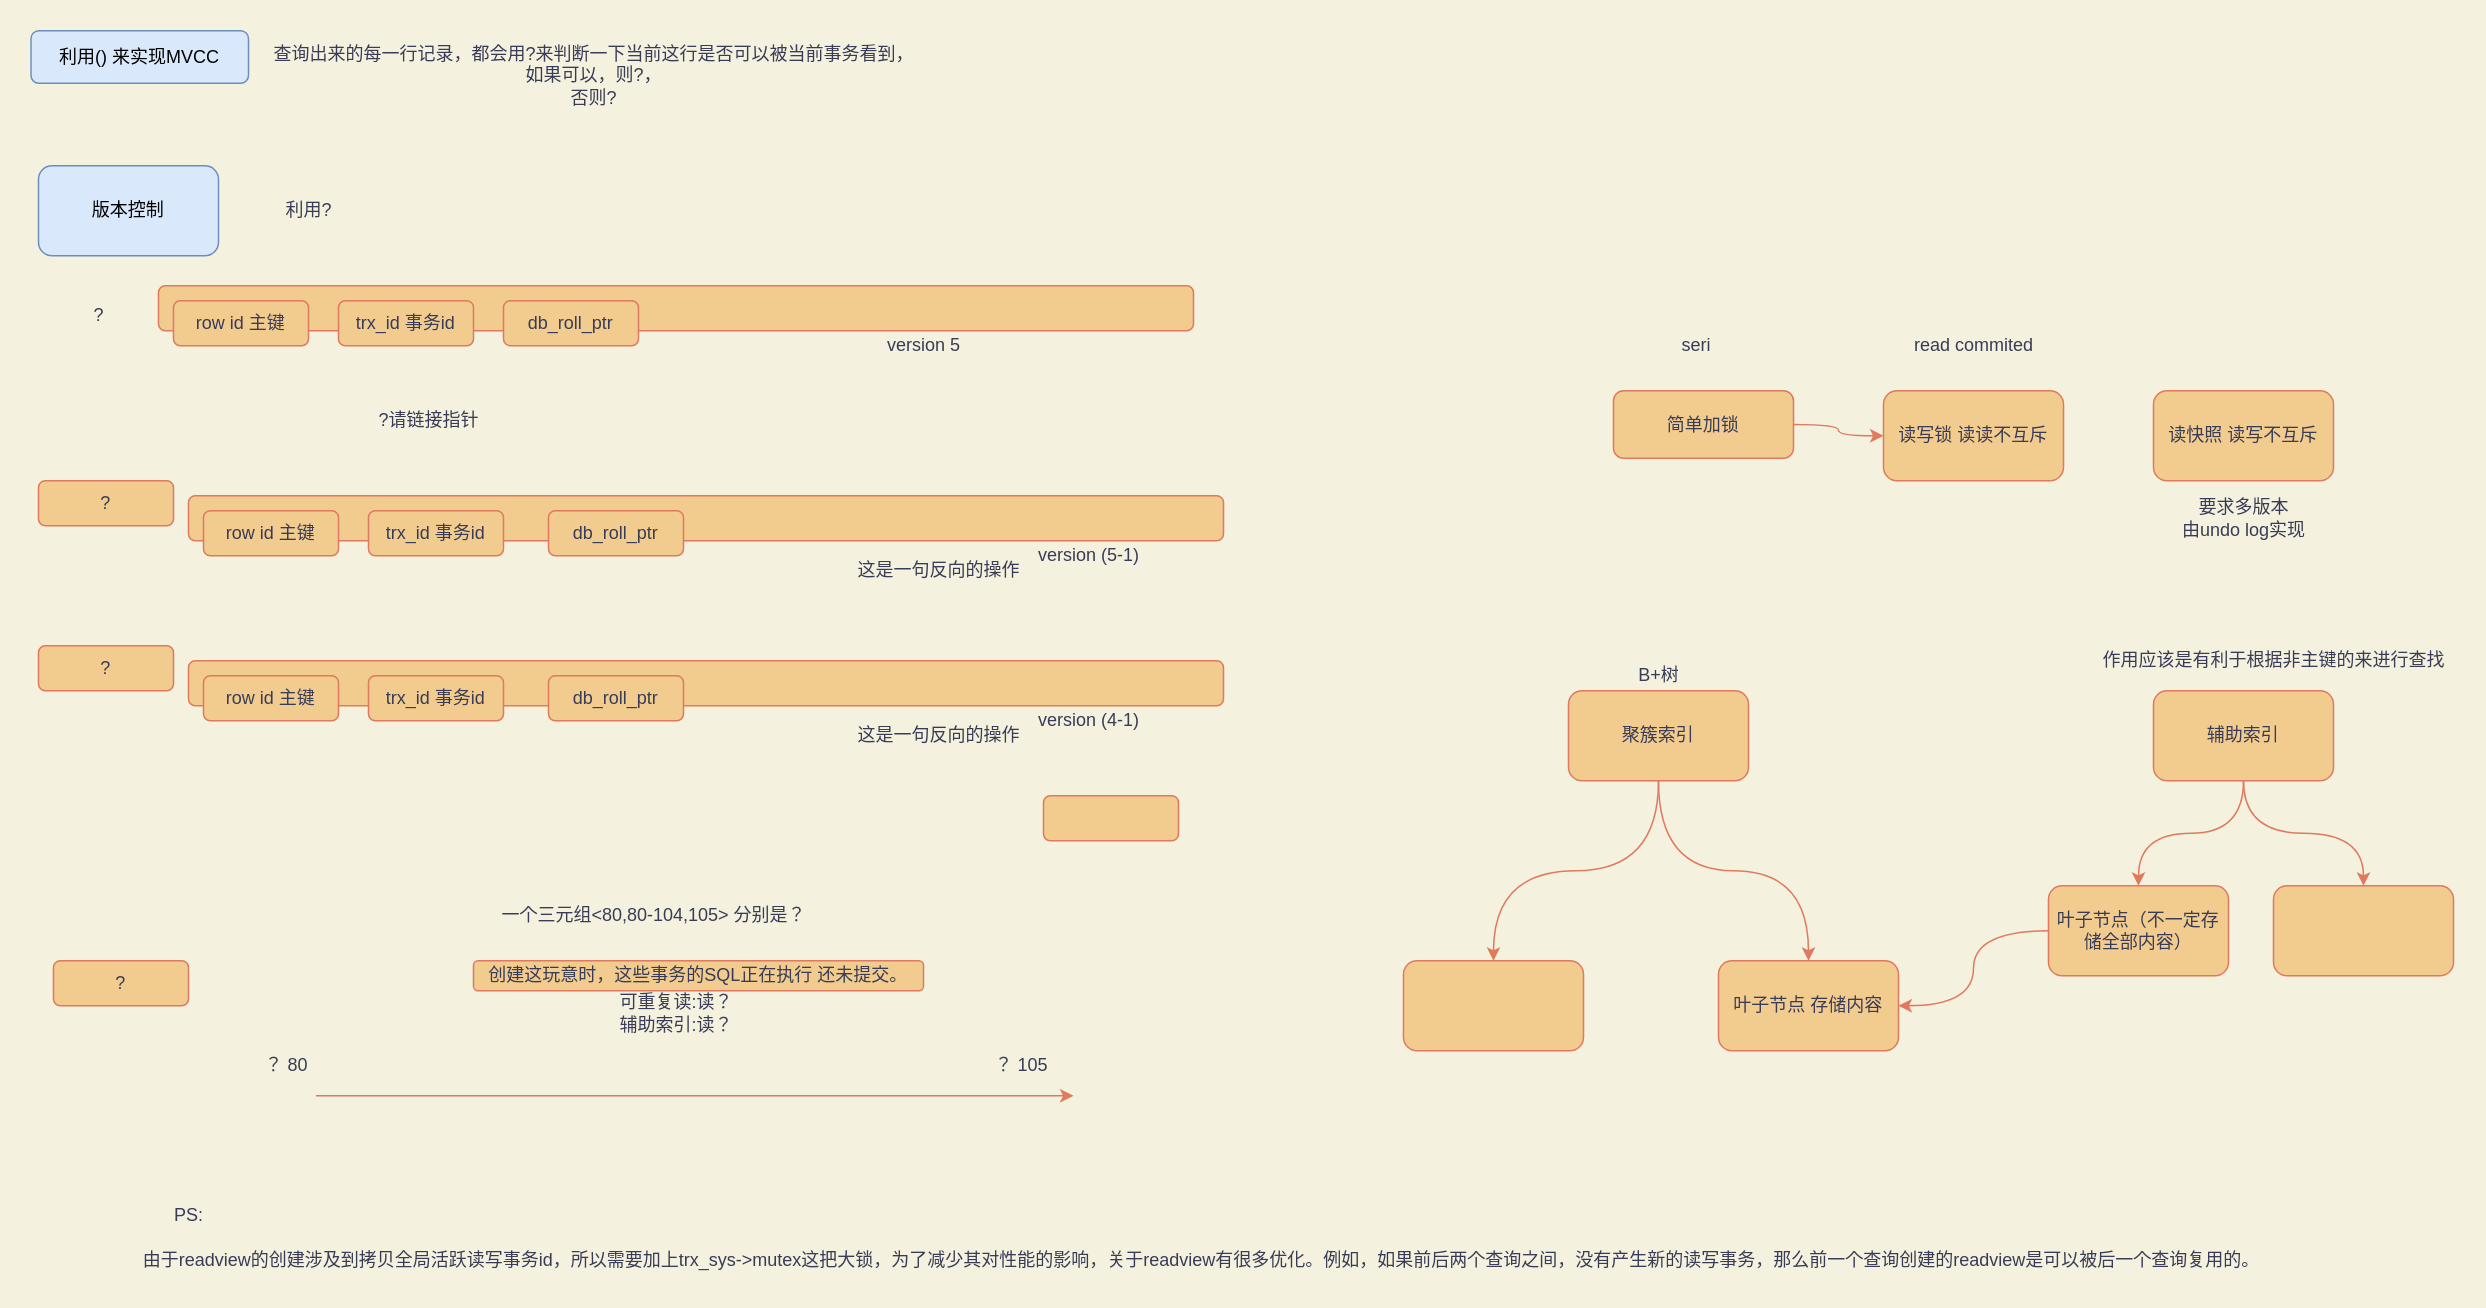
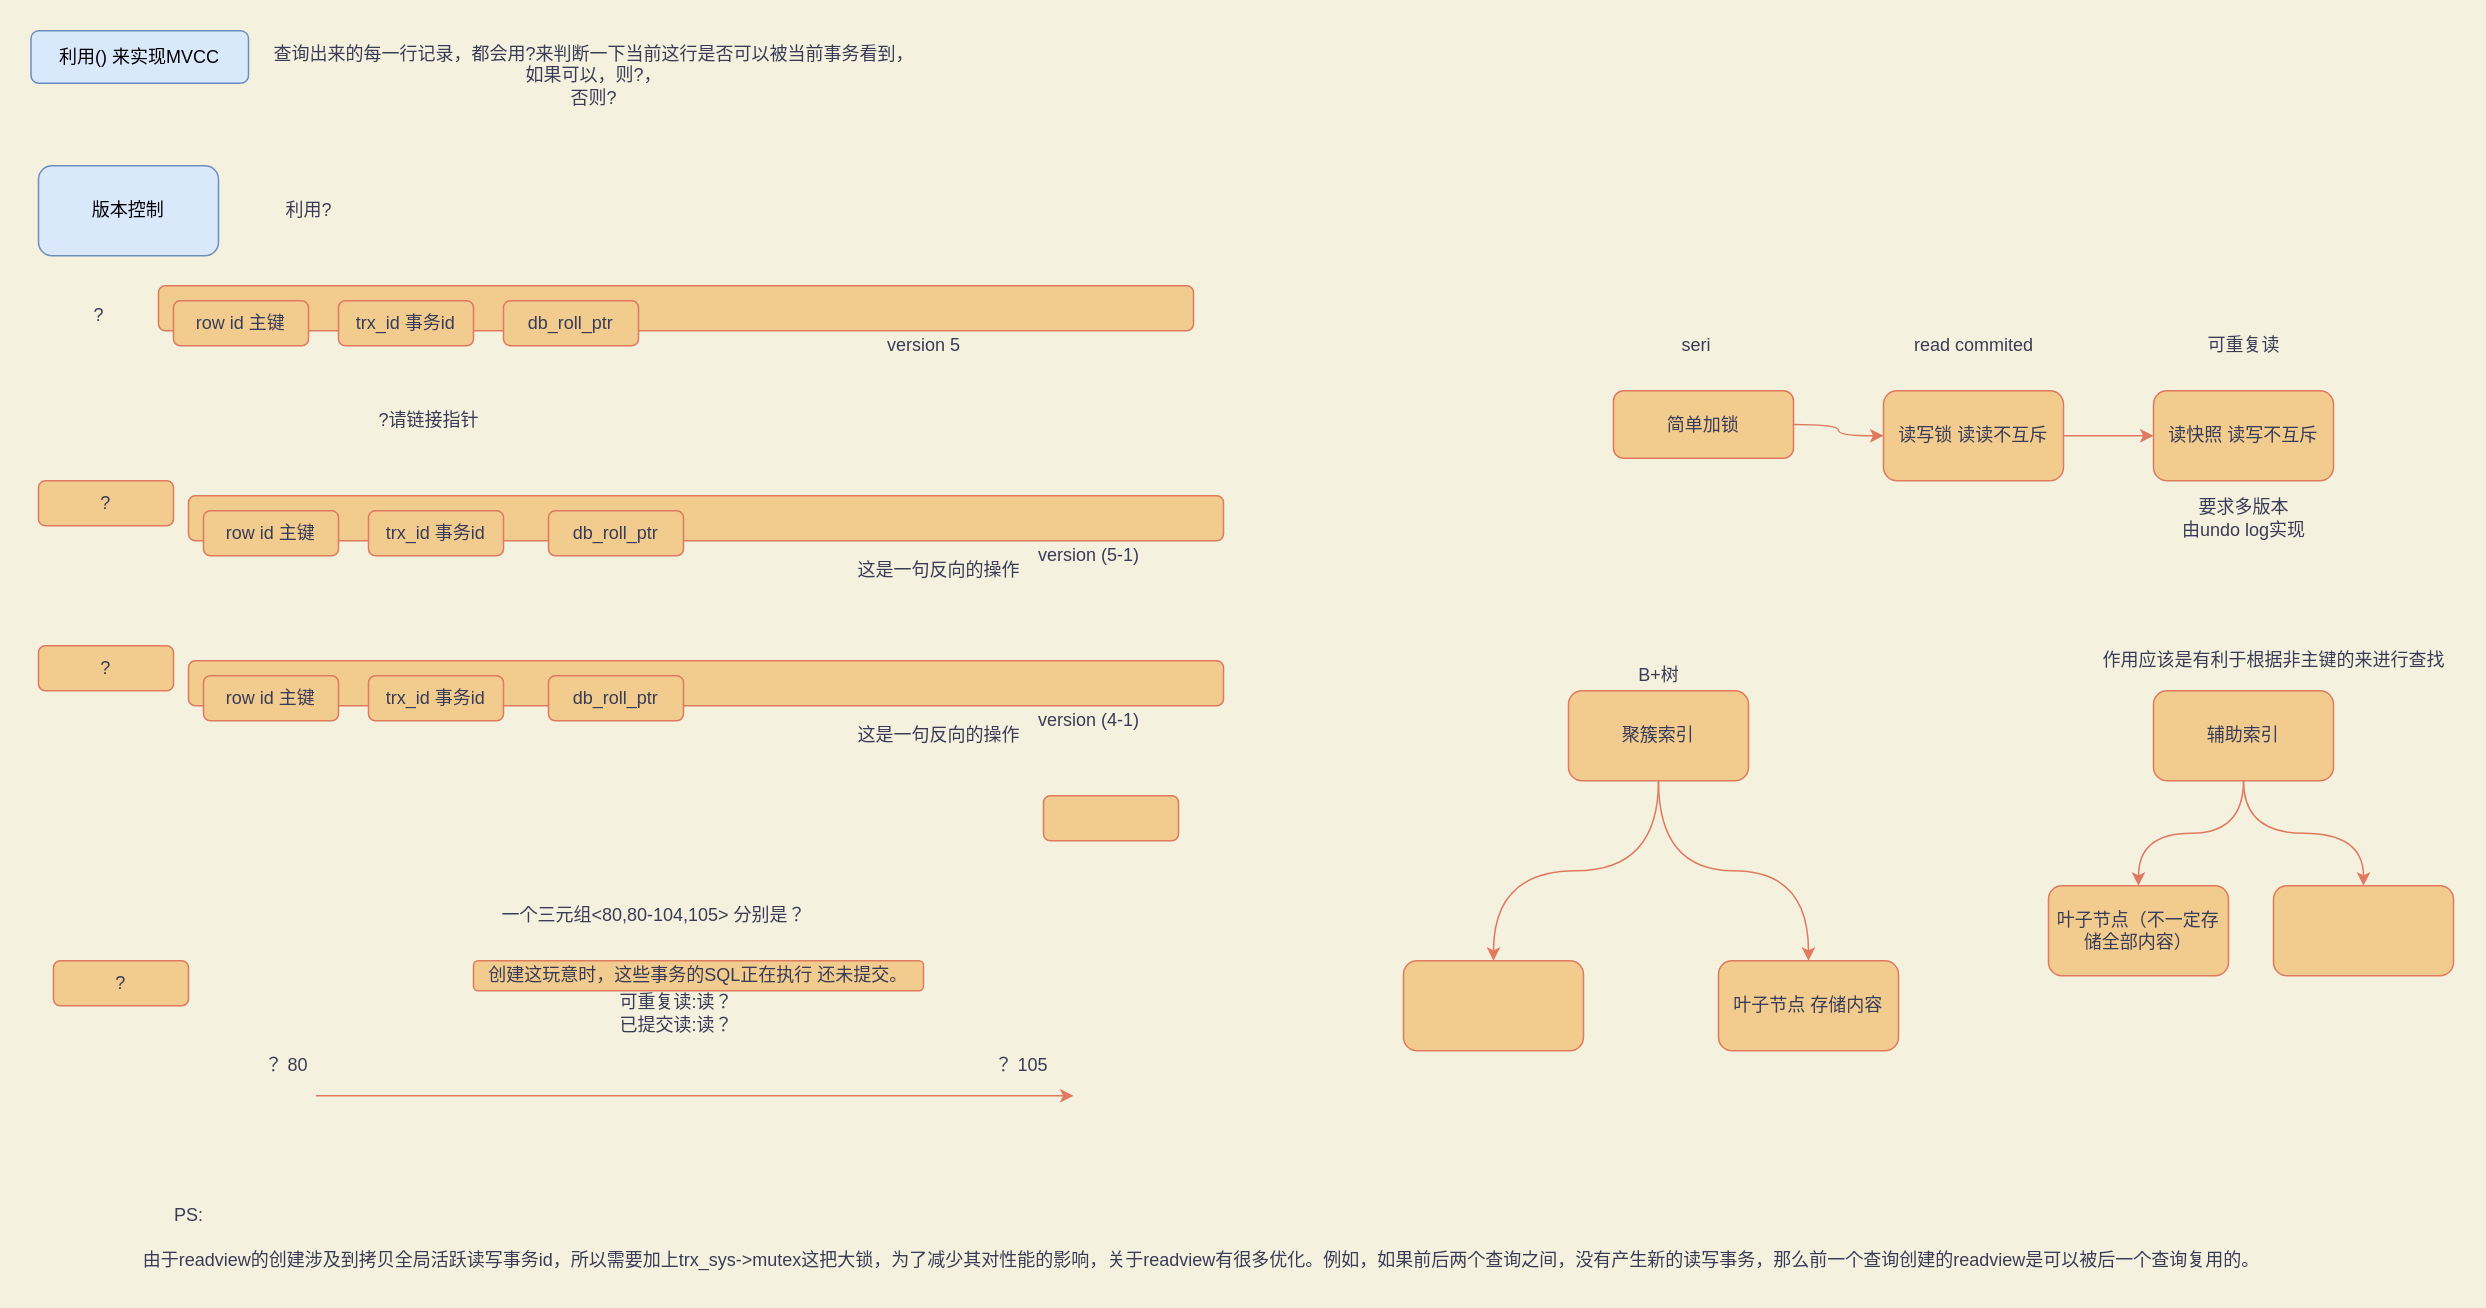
node "可重复读": added
edge "读写锁 读读不互斥" -> "读快照 读写不互斥": added
edge "叶子节点（不一定存储全部内容）" -> "叶子节点 存储内容": removed
node "可重复读:读？ 辅助索引:读？": label "可重复读:读？ 辅助索引:读？" -> "可重复读:读？ 已提交读:读？"
